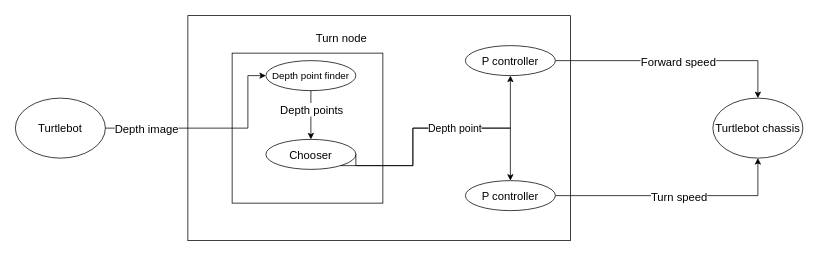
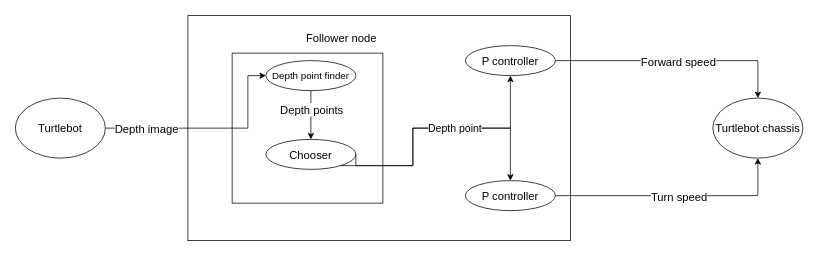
node "Turn node": label "Turn node" -> "Follower node"
